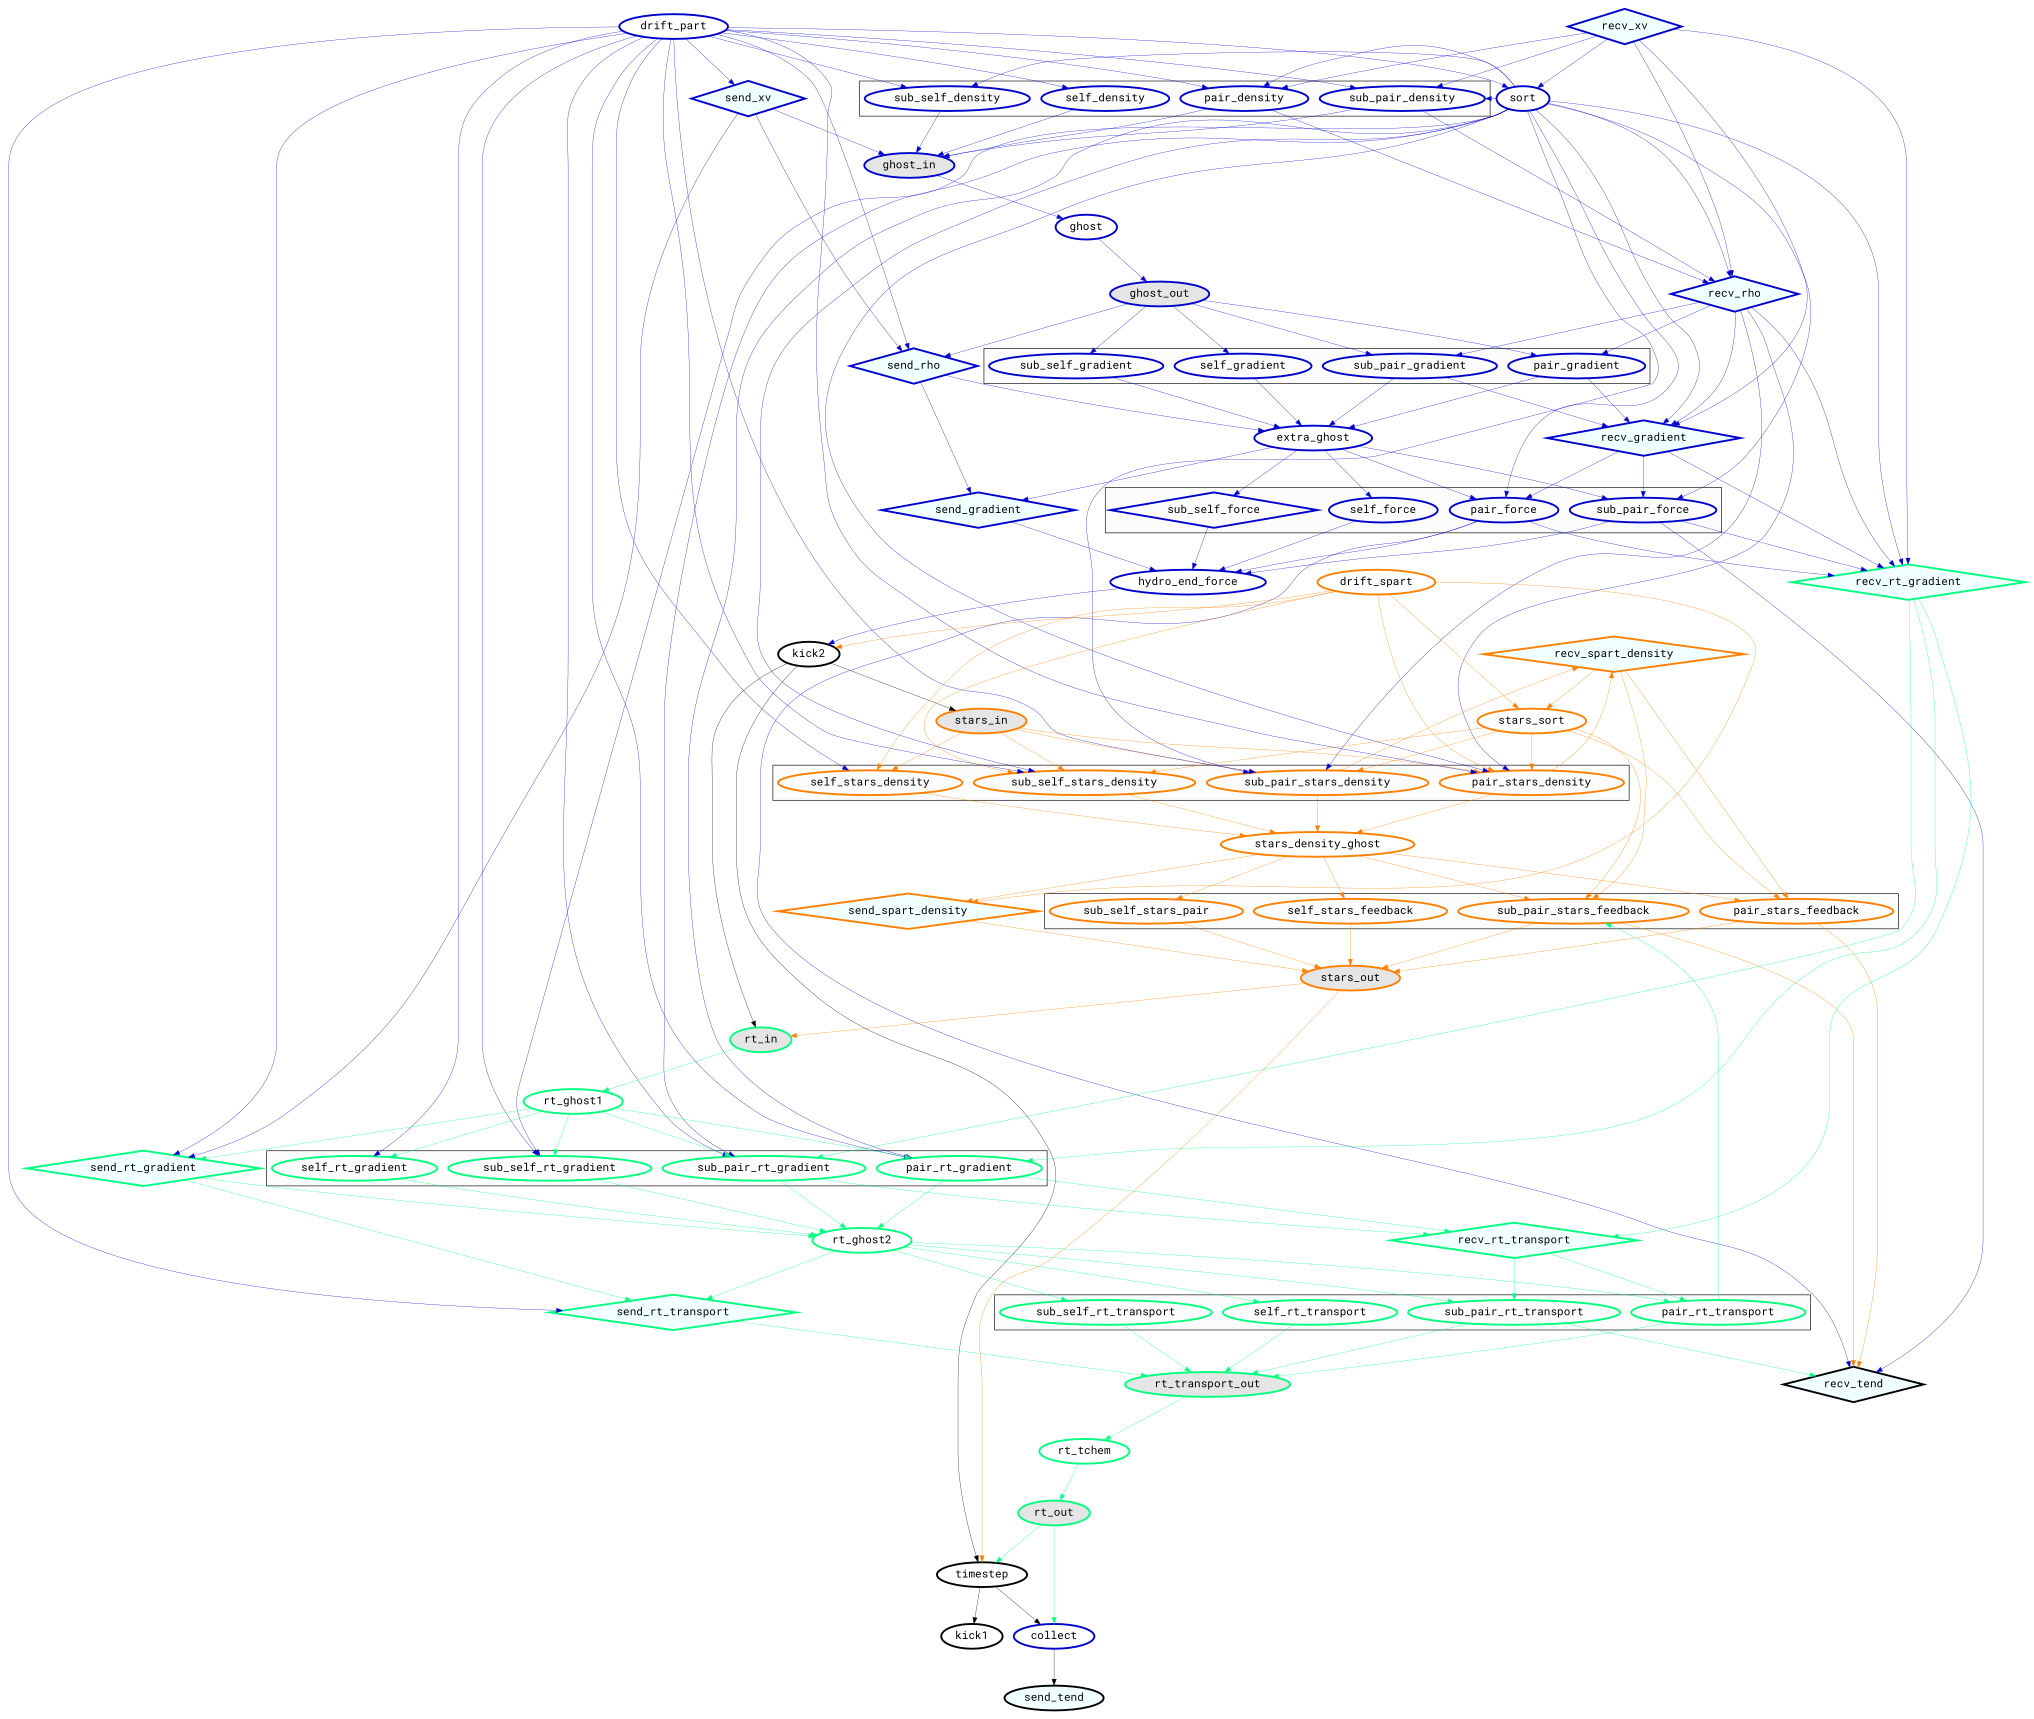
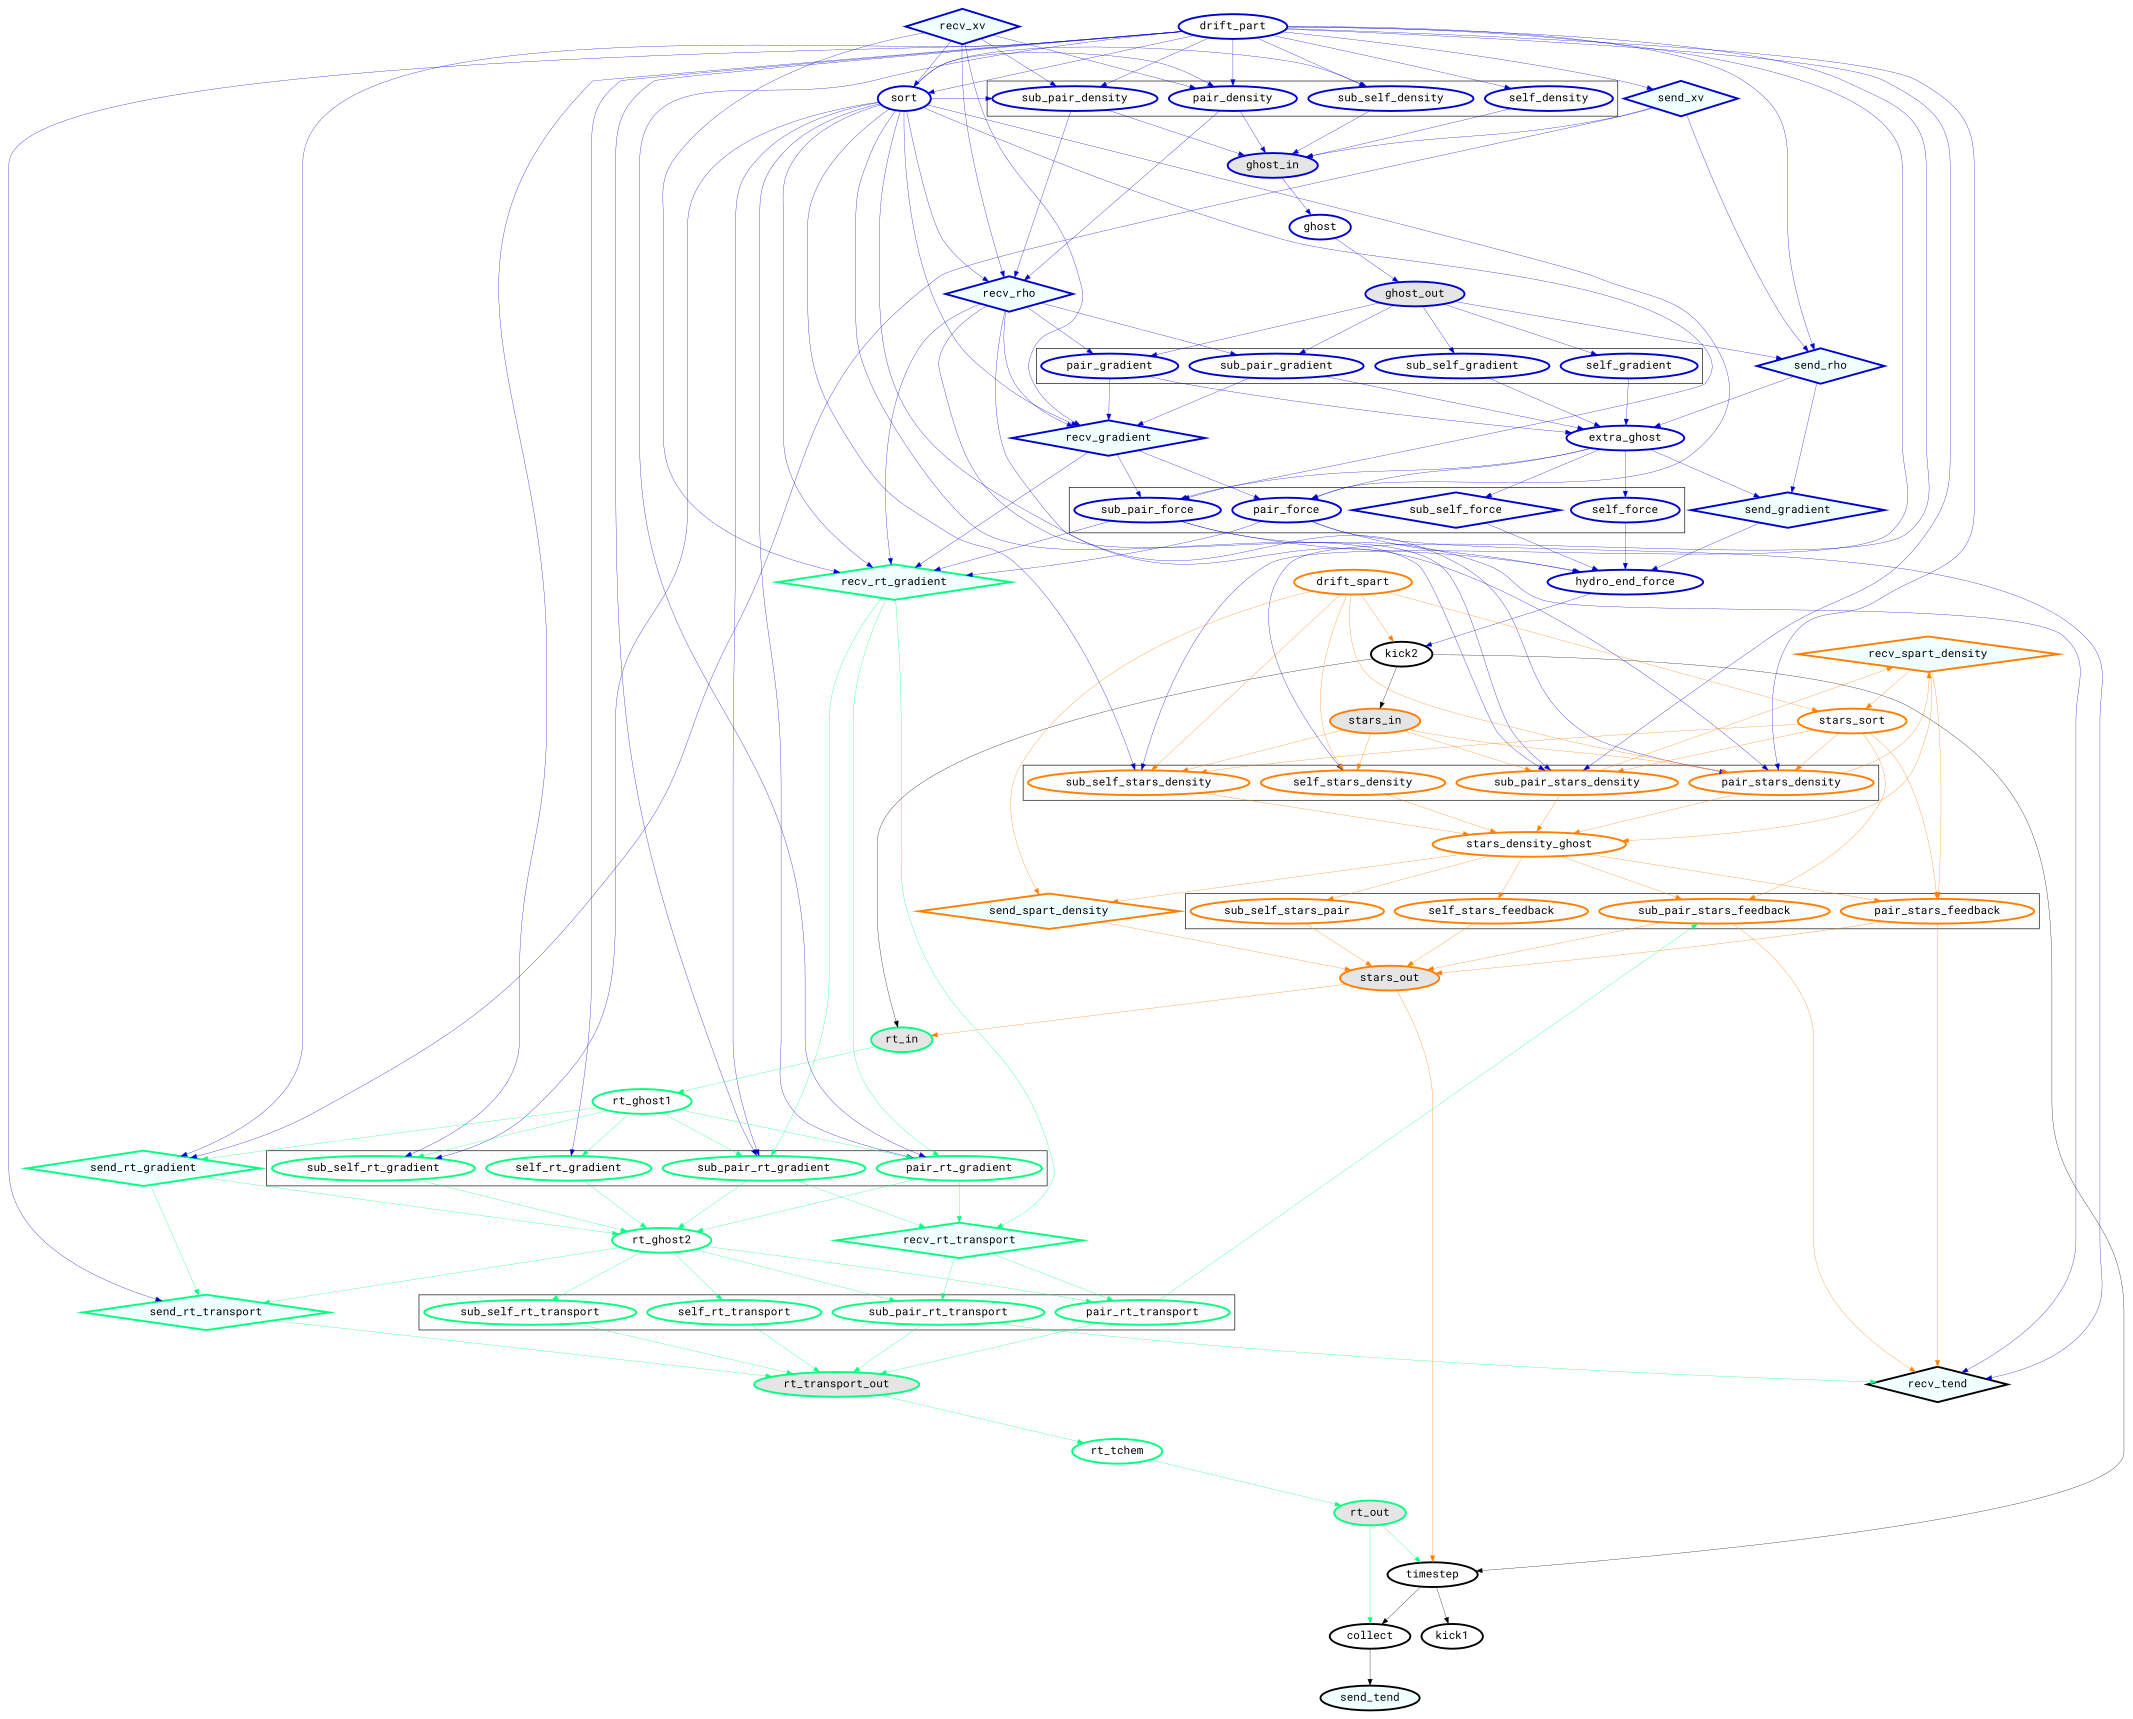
edge "recv_spart_density" -> "sub_pair_stars_feedback": now "recv_spart_density" -> "stars_density_ghost"
node "collect": color blue3 -> black
